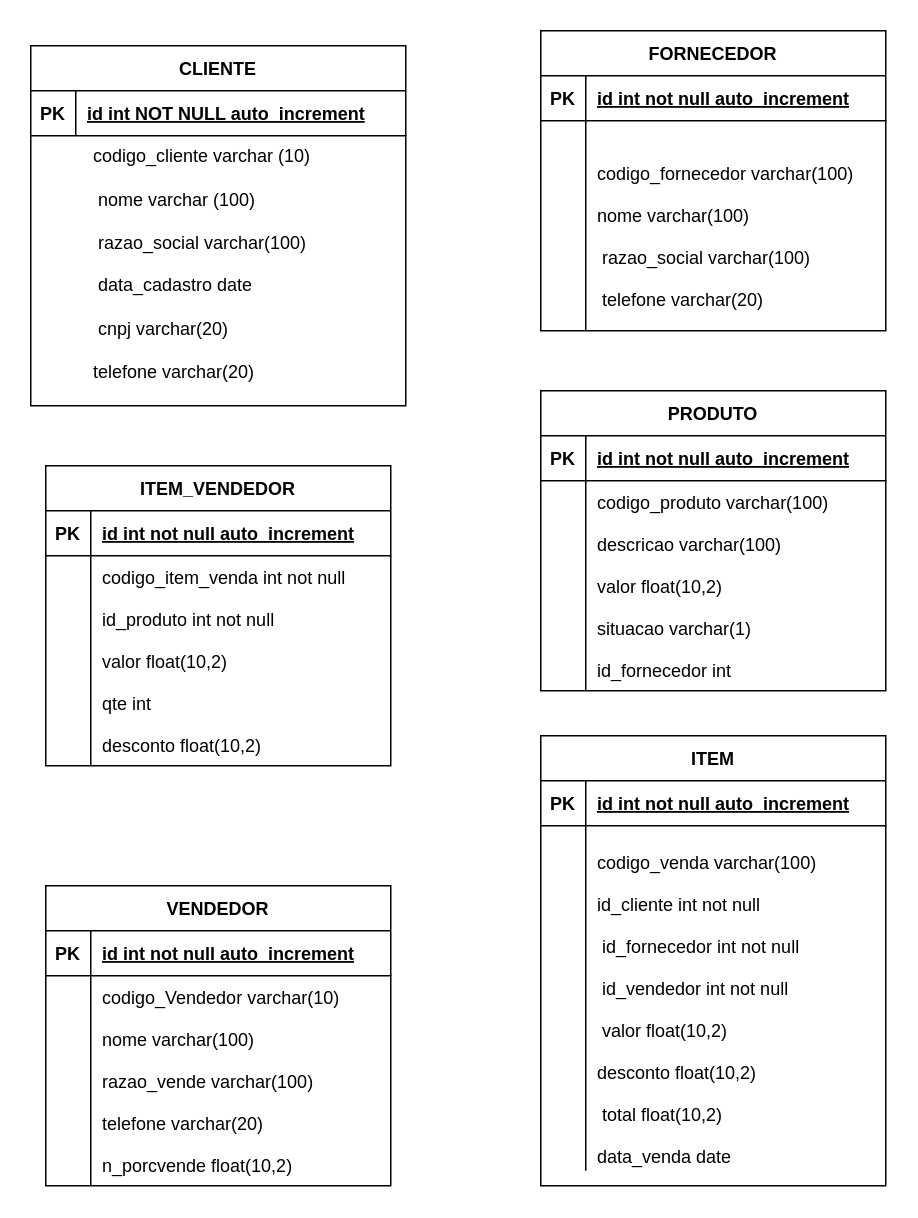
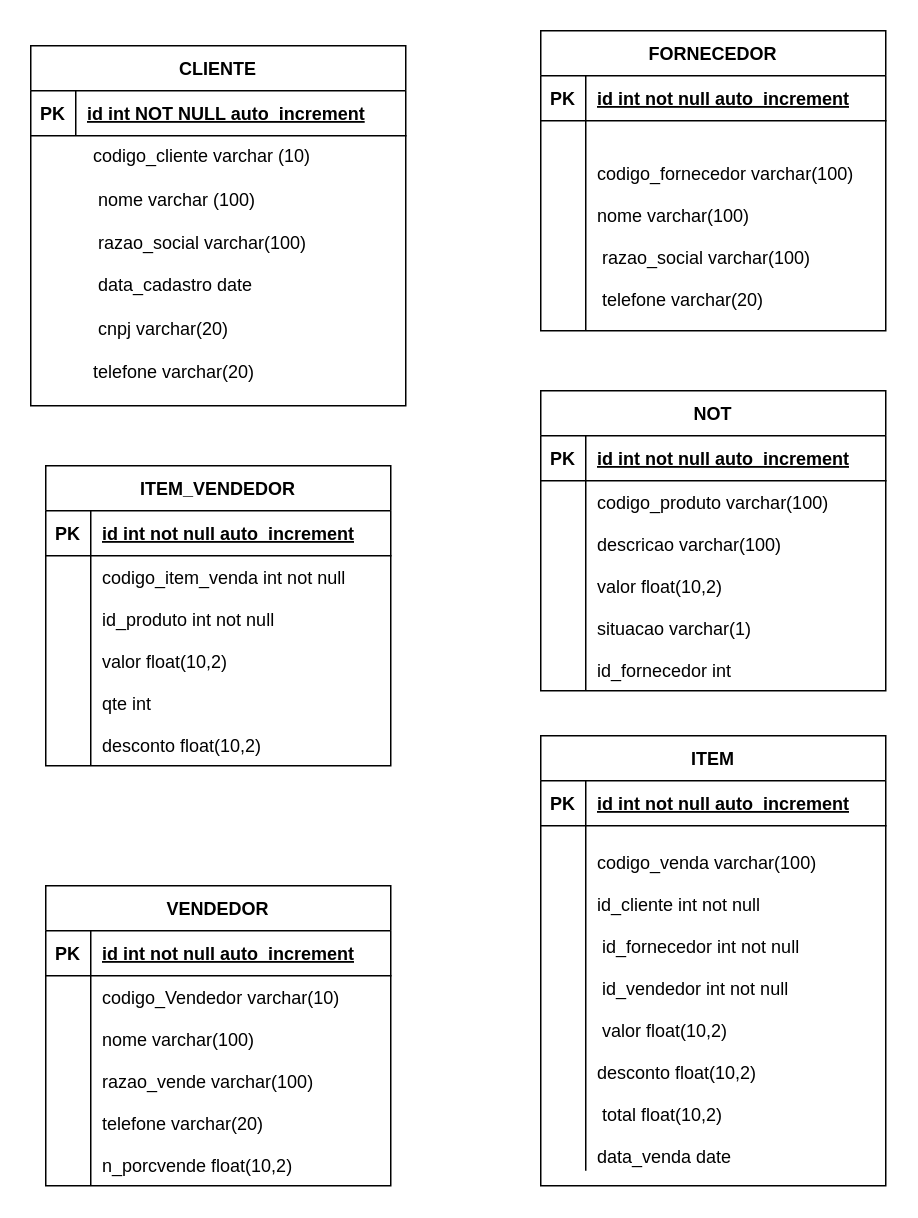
node "PRODUTO": label "PRODUTO" -> "NOT"
